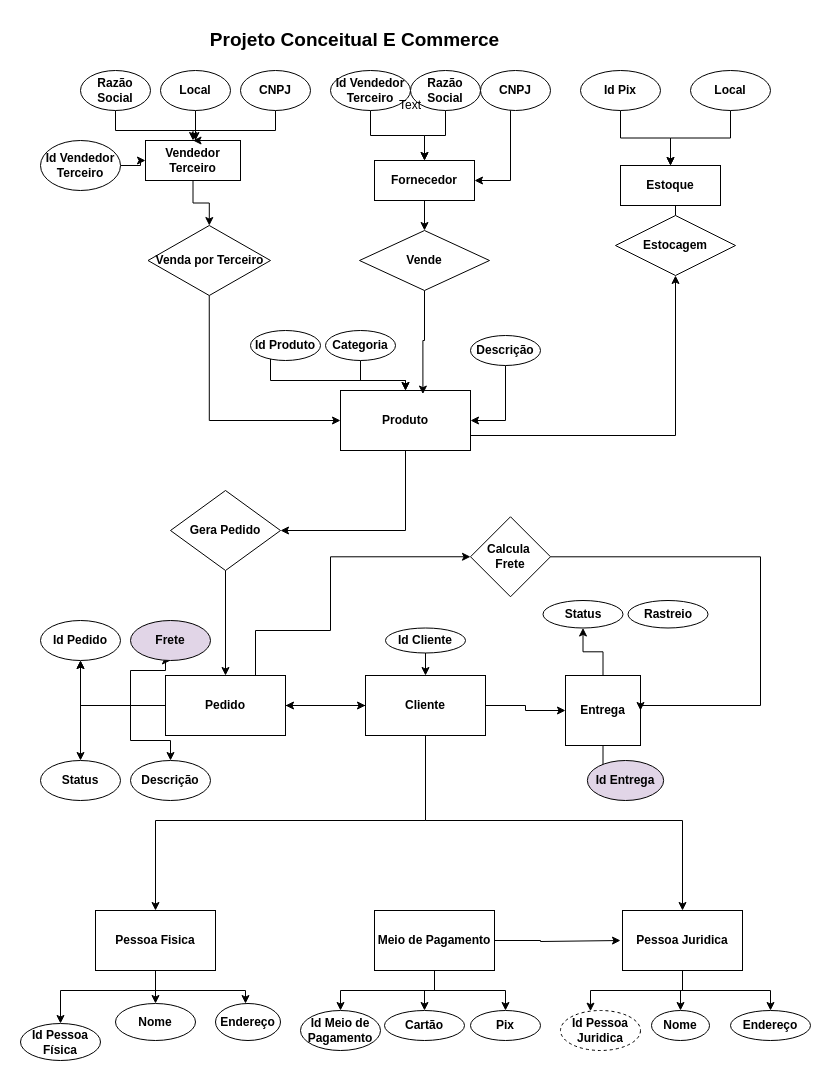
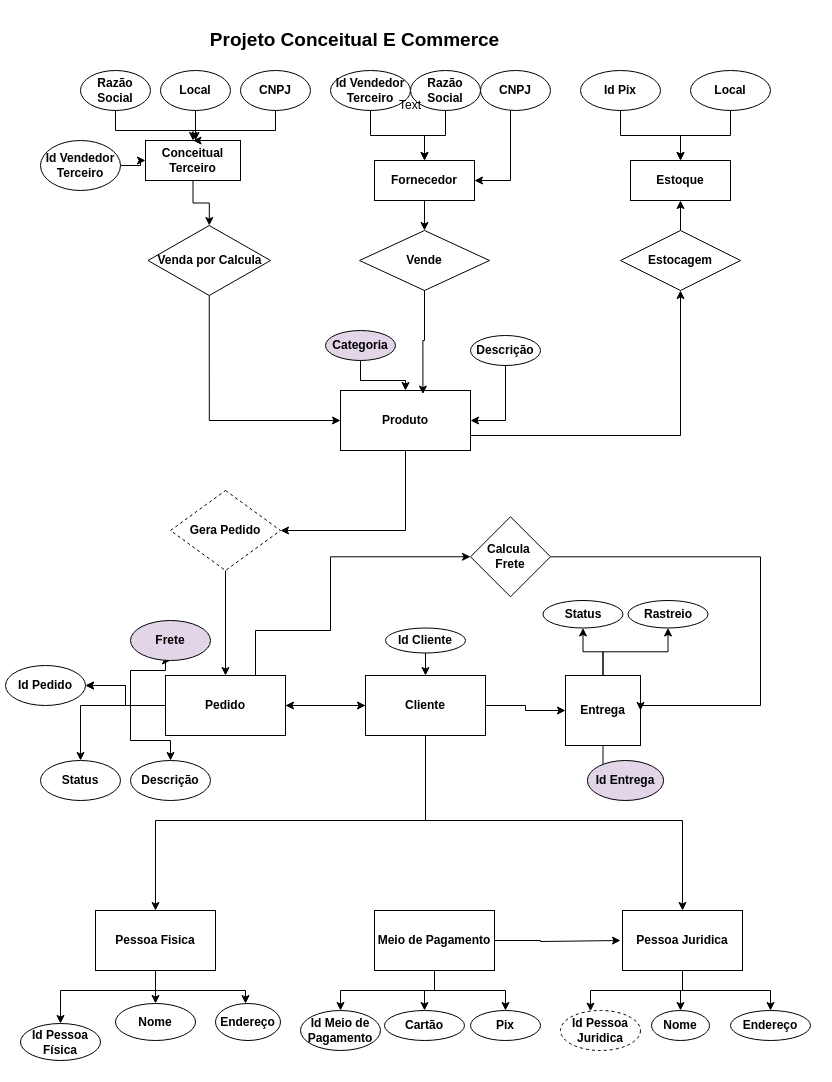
node "Vendedor Terceiro": label "Vendedor Terceiro" -> "Conceitual Terceiro"
node "Estoque": moved (671, 186) -> (681, 181)
node "Estocagem": moved (676, 246) -> (681, 261)
node "Venda por Terceiro": label "Venda por Terceiro" -> "Venda por Calcula"
node "Id Produto": removed
node "Categoria": fillcolor #ffffff -> #e1d5e7
edge "Id Produto" -> "Produto": removed
node "Gera Pedido": style solid -> dashed
node "Id Pedido": moved (81, 641) -> (46, 686)
edge "Entrega" -> "Rastreio": added
